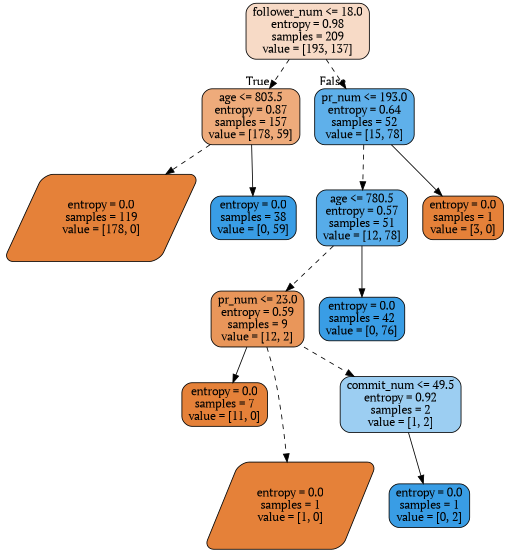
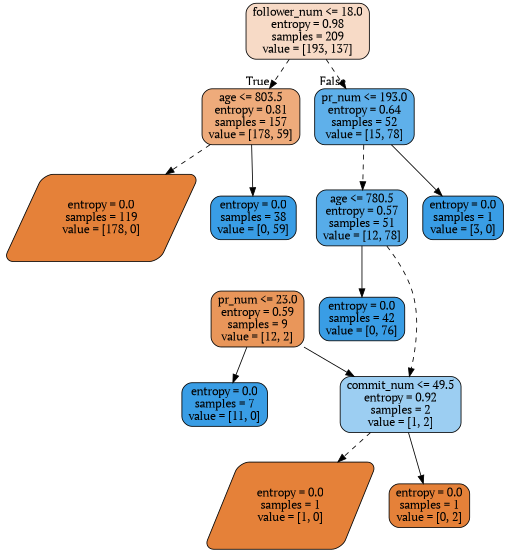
node "age <= 803.5 entropy = 0.87 samples = 157 value = [178, 59]": label "age <= 803.5 entropy = 0.87 samples = 157 value = [178, 59]" -> "age <= 803.5 entropy = 0.81 samples = 157 value = [178, 59]"
node "entropy = 0.0 samples = 1 value = [3, 0]": fillcolor #e58139 -> #399de5
edge "age <= 780.5 entropy = 0.57 samples = 51 value = [12, 78]" -> "pr_num <= 23.0 entropy = 0.59 samples = 9 value = [12, 2]": now "age <= 780.5 entropy = 0.57 samples = 51 value = [12, 78]" -> "commit_num <= 49.5 entropy = 0.92 samples = 2 value = [1, 2]"
edge "pr_num <= 23.0 entropy = 0.59 samples = 9 value = [12, 2]" -> "commit_num <= 49.5 entropy = 0.92 samples = 2 value = [1, 2]": style dashed -> solid
edge "pr_num <= 23.0 entropy = 0.59 samples = 9 value = [12, 2]" -> "entropy = 0.0 samples = 1 value = [1, 0]": now "commit_num <= 49.5 entropy = 0.92 samples = 2 value = [1, 2]" -> "entropy = 0.0 samples = 1 value = [1, 0]"
node "entropy = 0.0 samples = 7 value = [11, 0]": fillcolor #e58139 -> #399de5
node "entropy = 0.0 samples = 1 value = [0, 2]": fillcolor #399de5 -> #e58139
